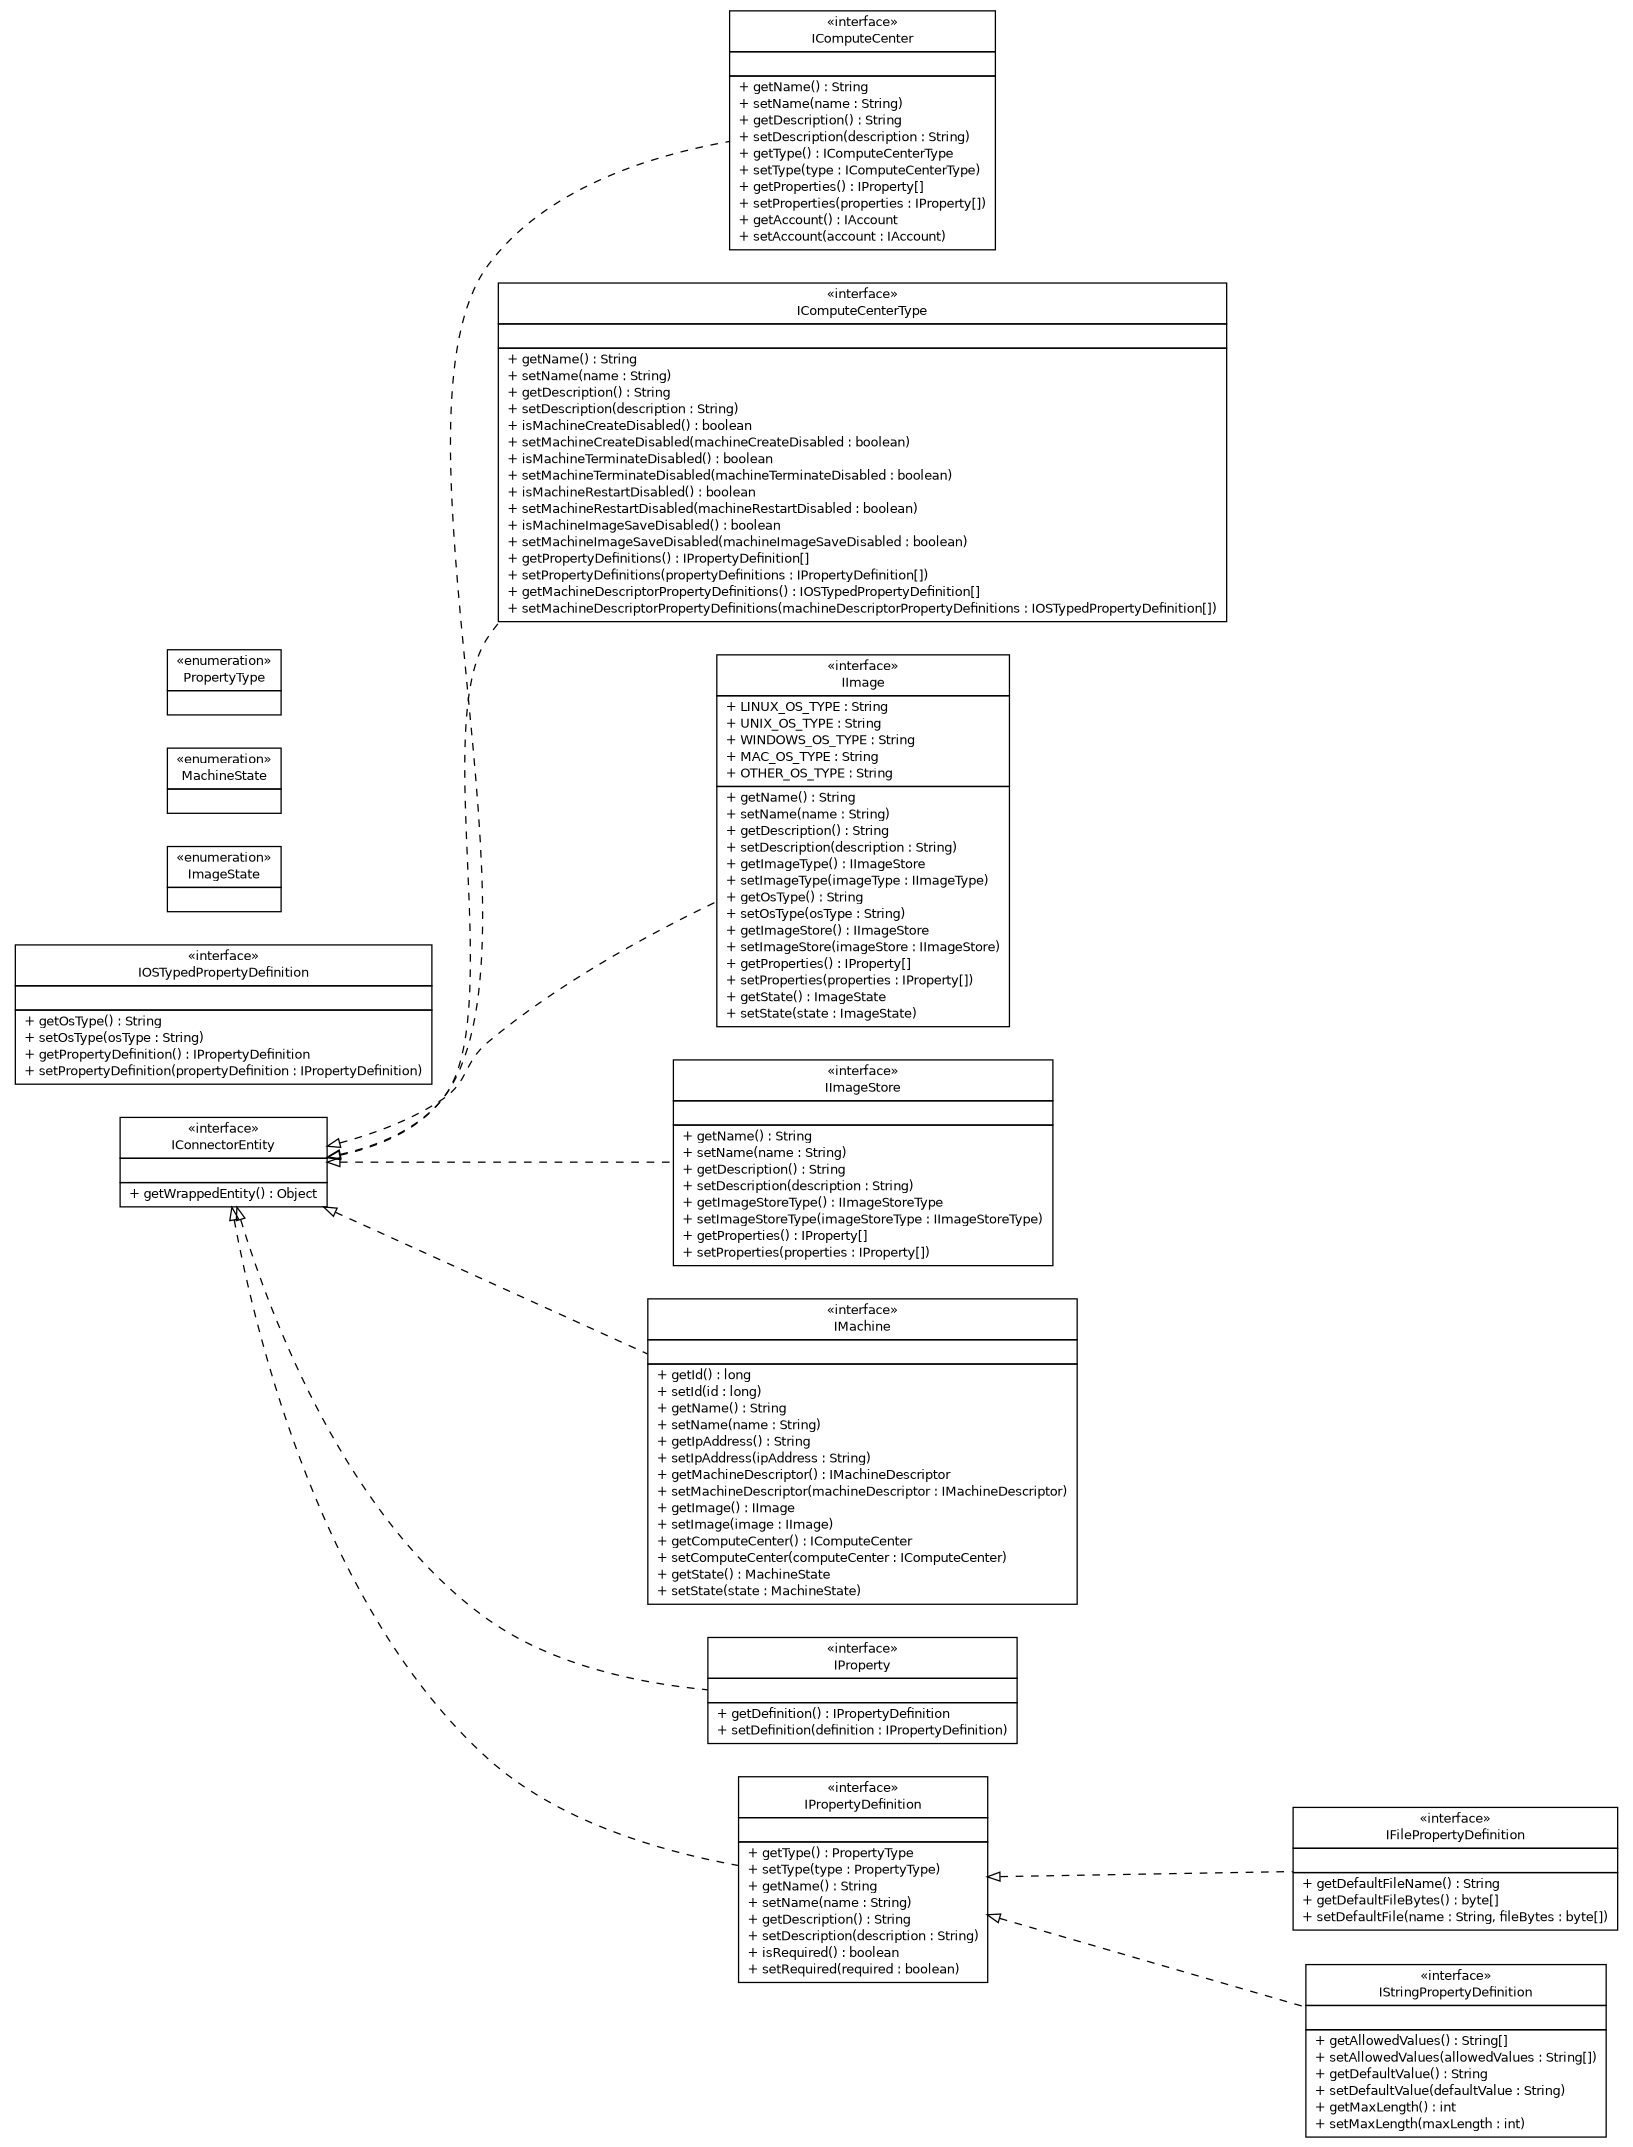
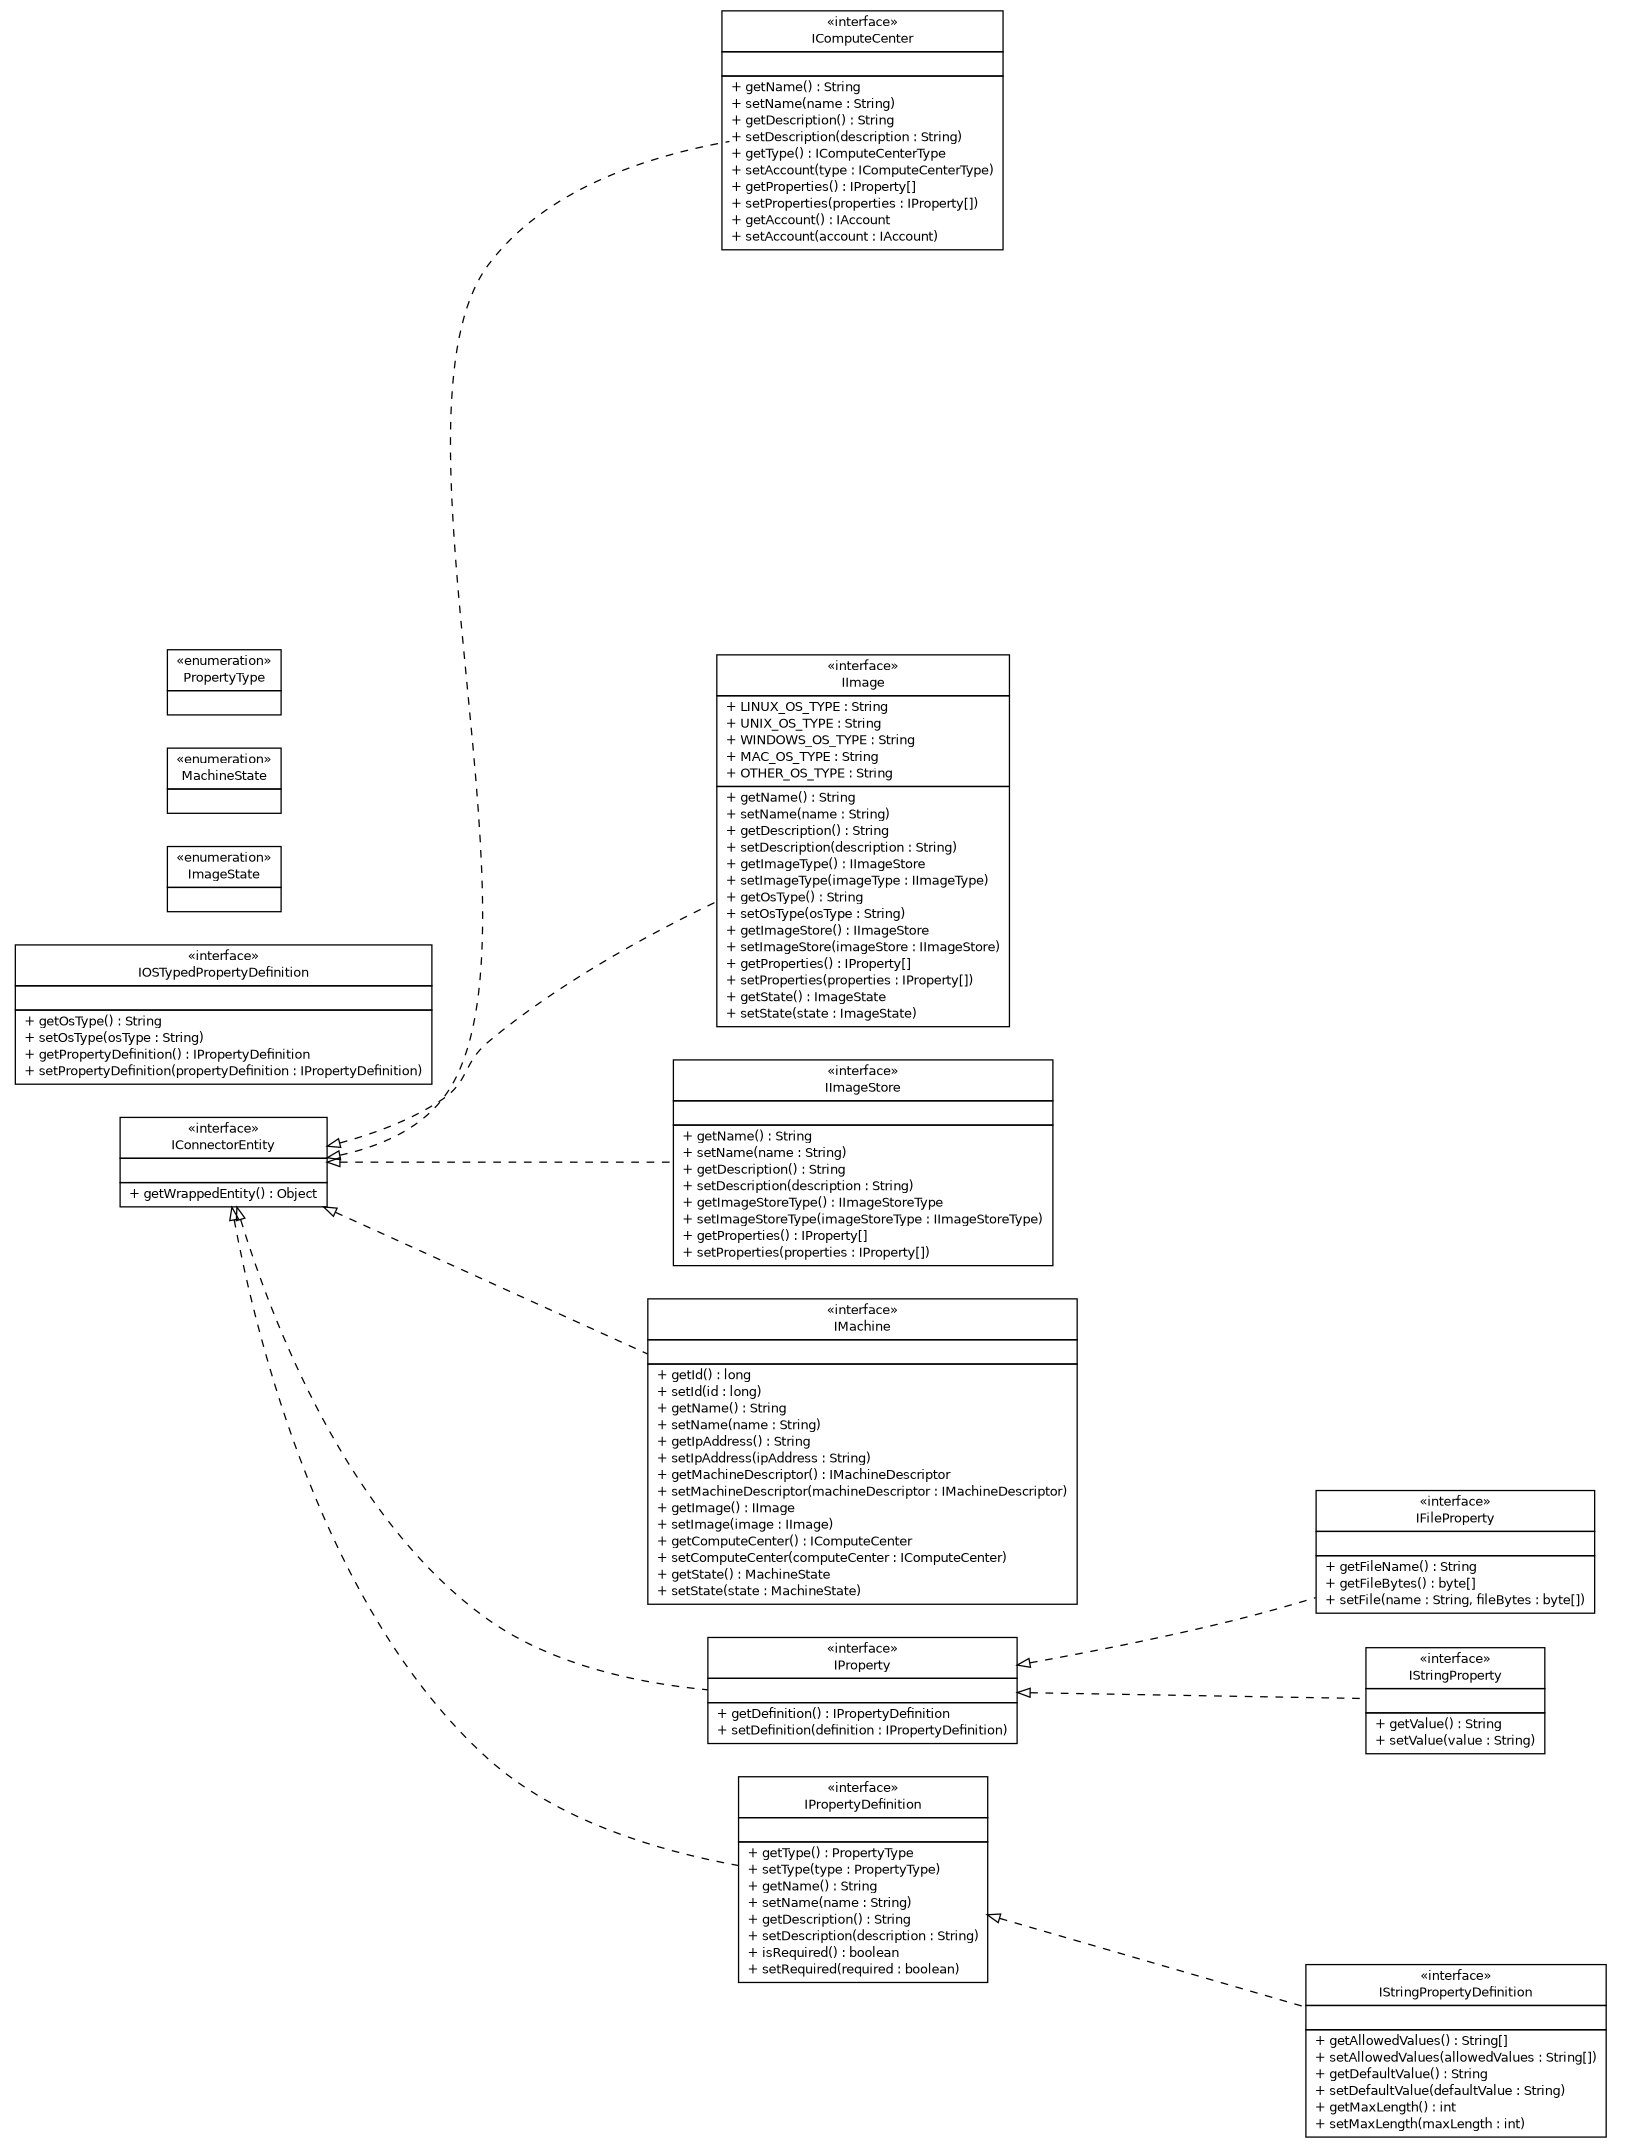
node "IComputeCenter": text "+ setType(type : IComputeCenterType)" -> "+ setAccount(type : IComputeCenterType)"
node "IComputeCenterType": removed
node "IFileProperty": added
node "IStringProperty": added
node "IFilePropertyDefinition": removed
